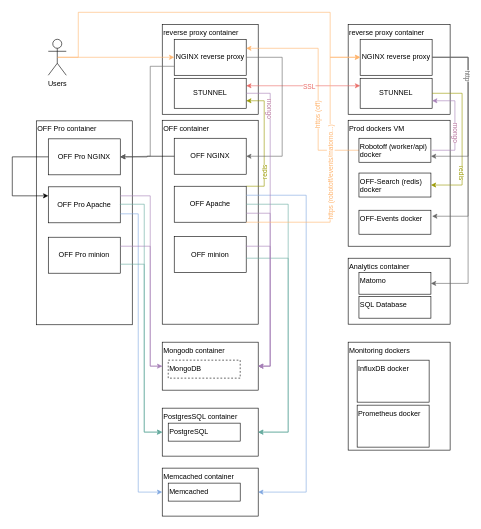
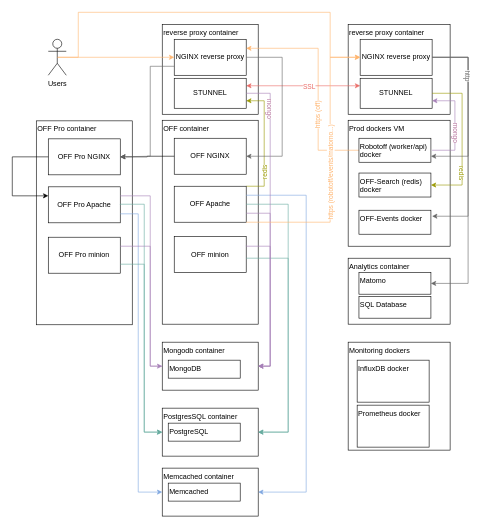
node "MongoDB": style dashed -> solid
